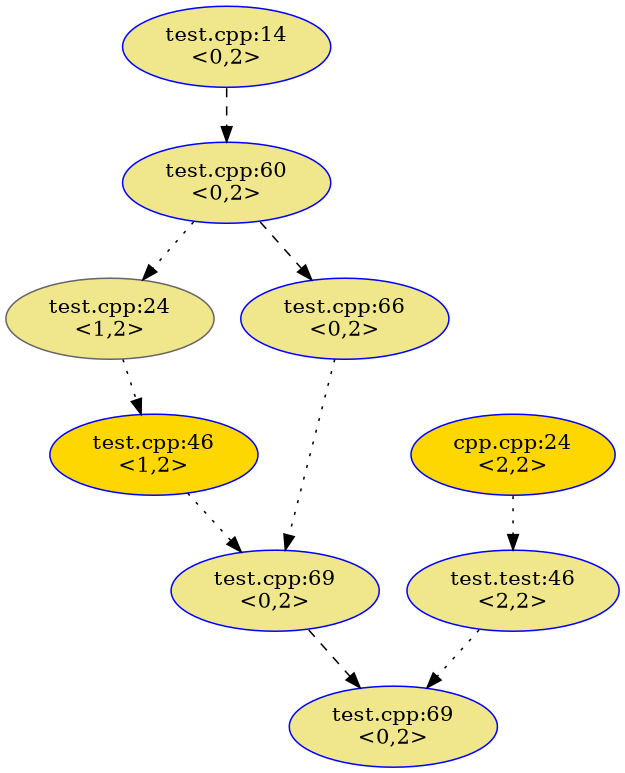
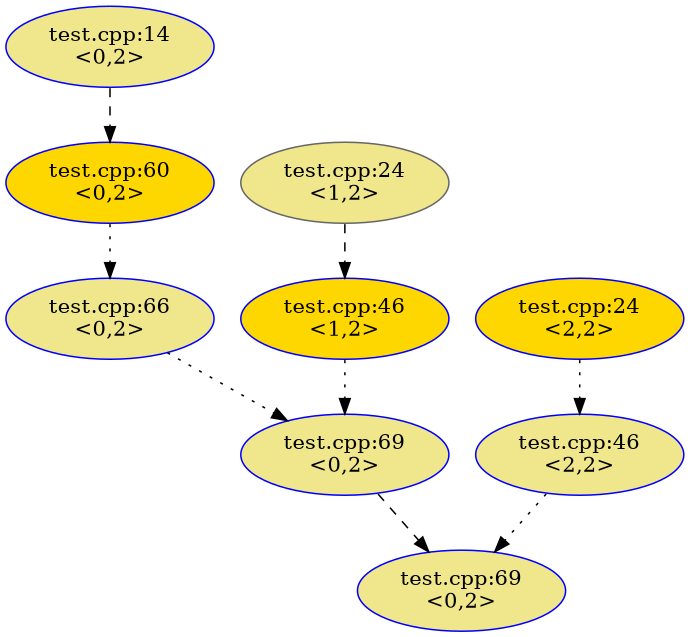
node "test.cpp:60 <0,2>": fillcolor khaki -> gold
edge "test.cpp:60 <0,2>" -> "test.cpp:24 <1,2>": removed
edge "test.cpp:60 <0,2>" -> "test.cpp:66 <0,2>": style dashed -> dotted
edge "test.cpp:24 <1,2>" -> "test.cpp:46 <1,2>": style dotted -> dashed
node "cpp.cpp:24 <2,2>": label "cpp.cpp:24 <2,2>" -> "test.cpp:24 <2,2>"
node "test.test:46 <2,2>": label "test.test:46 <2,2>" -> "test.cpp:46 <2,2>"
